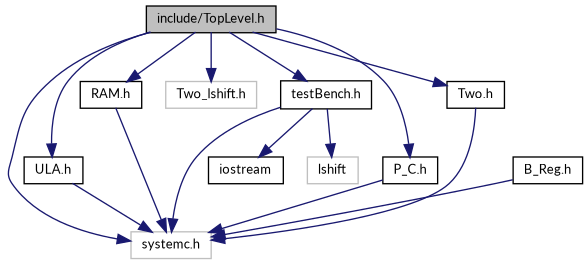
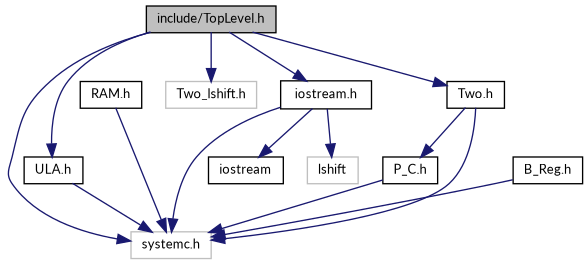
edge "include/TopLevel.h" -> "RAM.h": removed
edge "include/TopLevel.h" -> "P_C.h": now "Two.h" -> "P_C.h"
node "testBench.h": label "testBench.h" -> "iostream.h"
